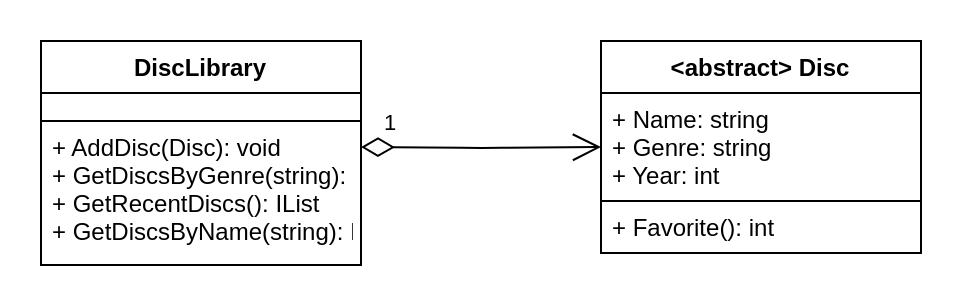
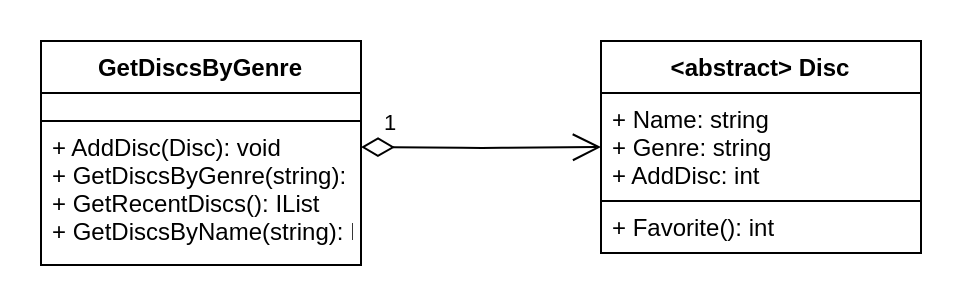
node "DiscLibrary": label "DiscLibrary" -> "GetDiscsByGenre"
node "+ Name: string + Genre: string + Year: int": label "+ Name: string + Genre: string + Year: int" -> "+ Name: string + Genre: string + AddDisc: int"
